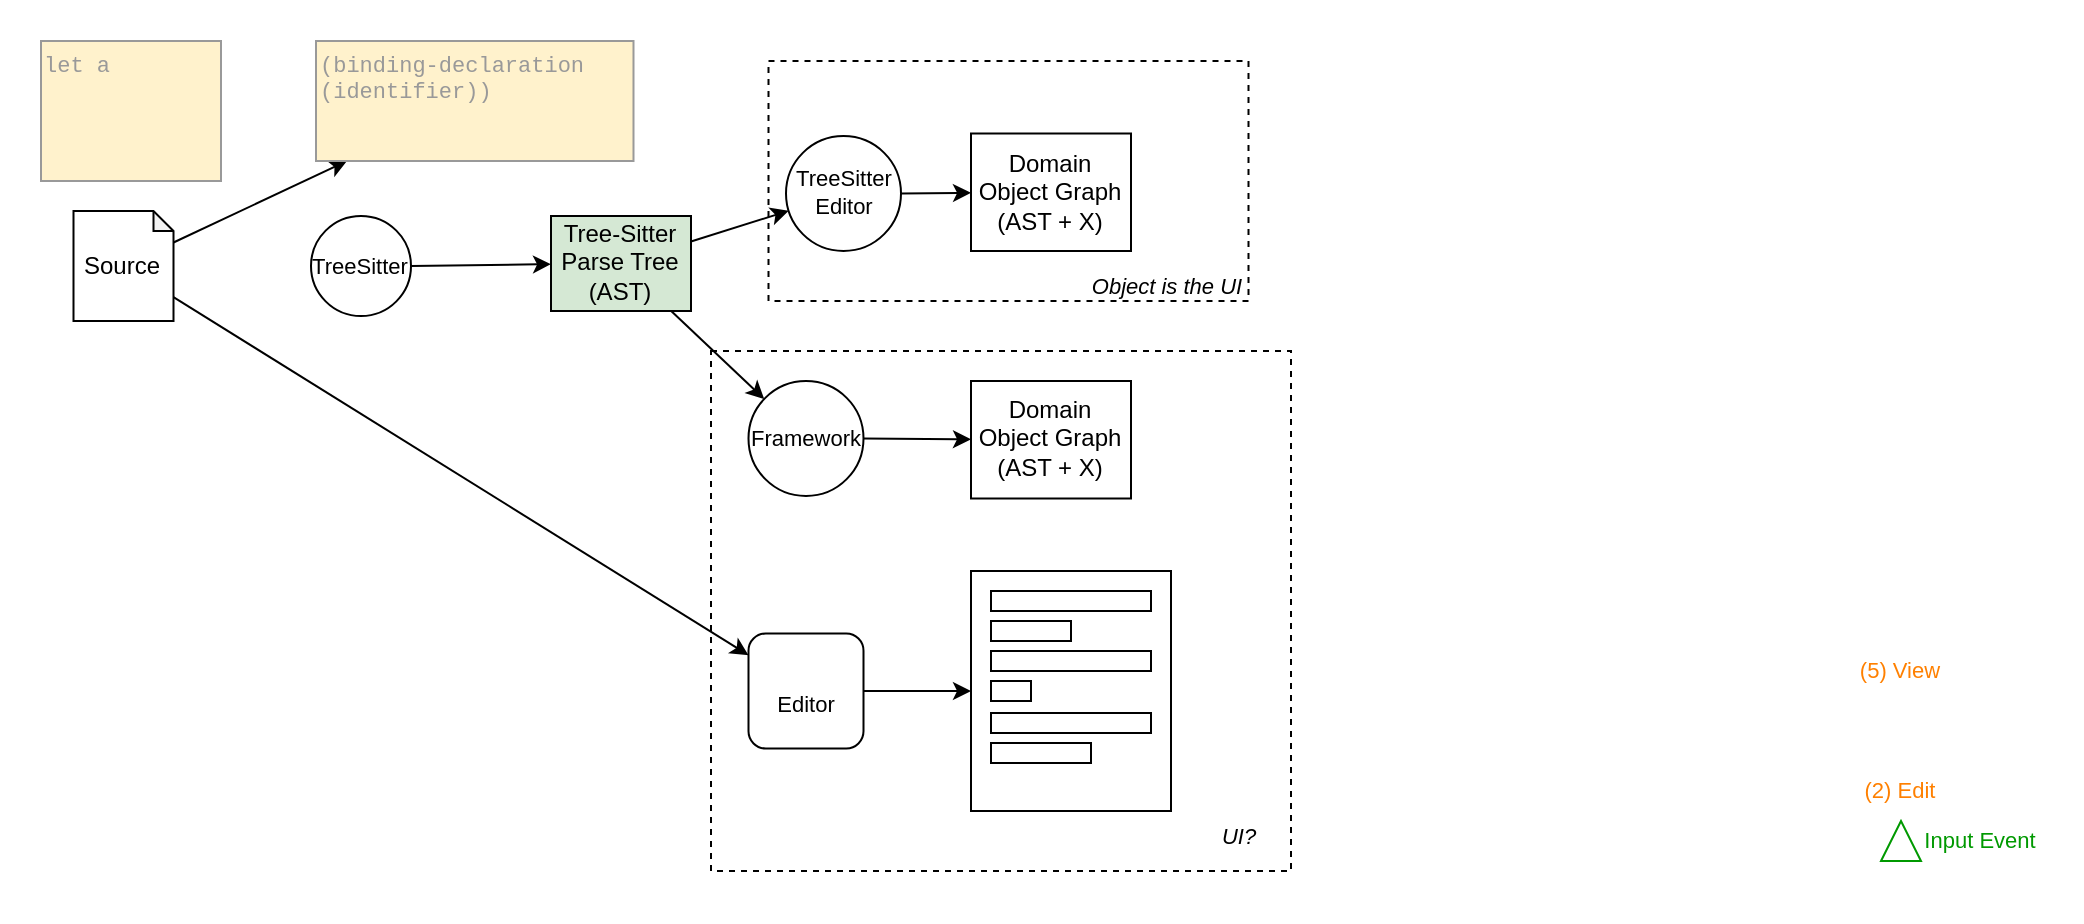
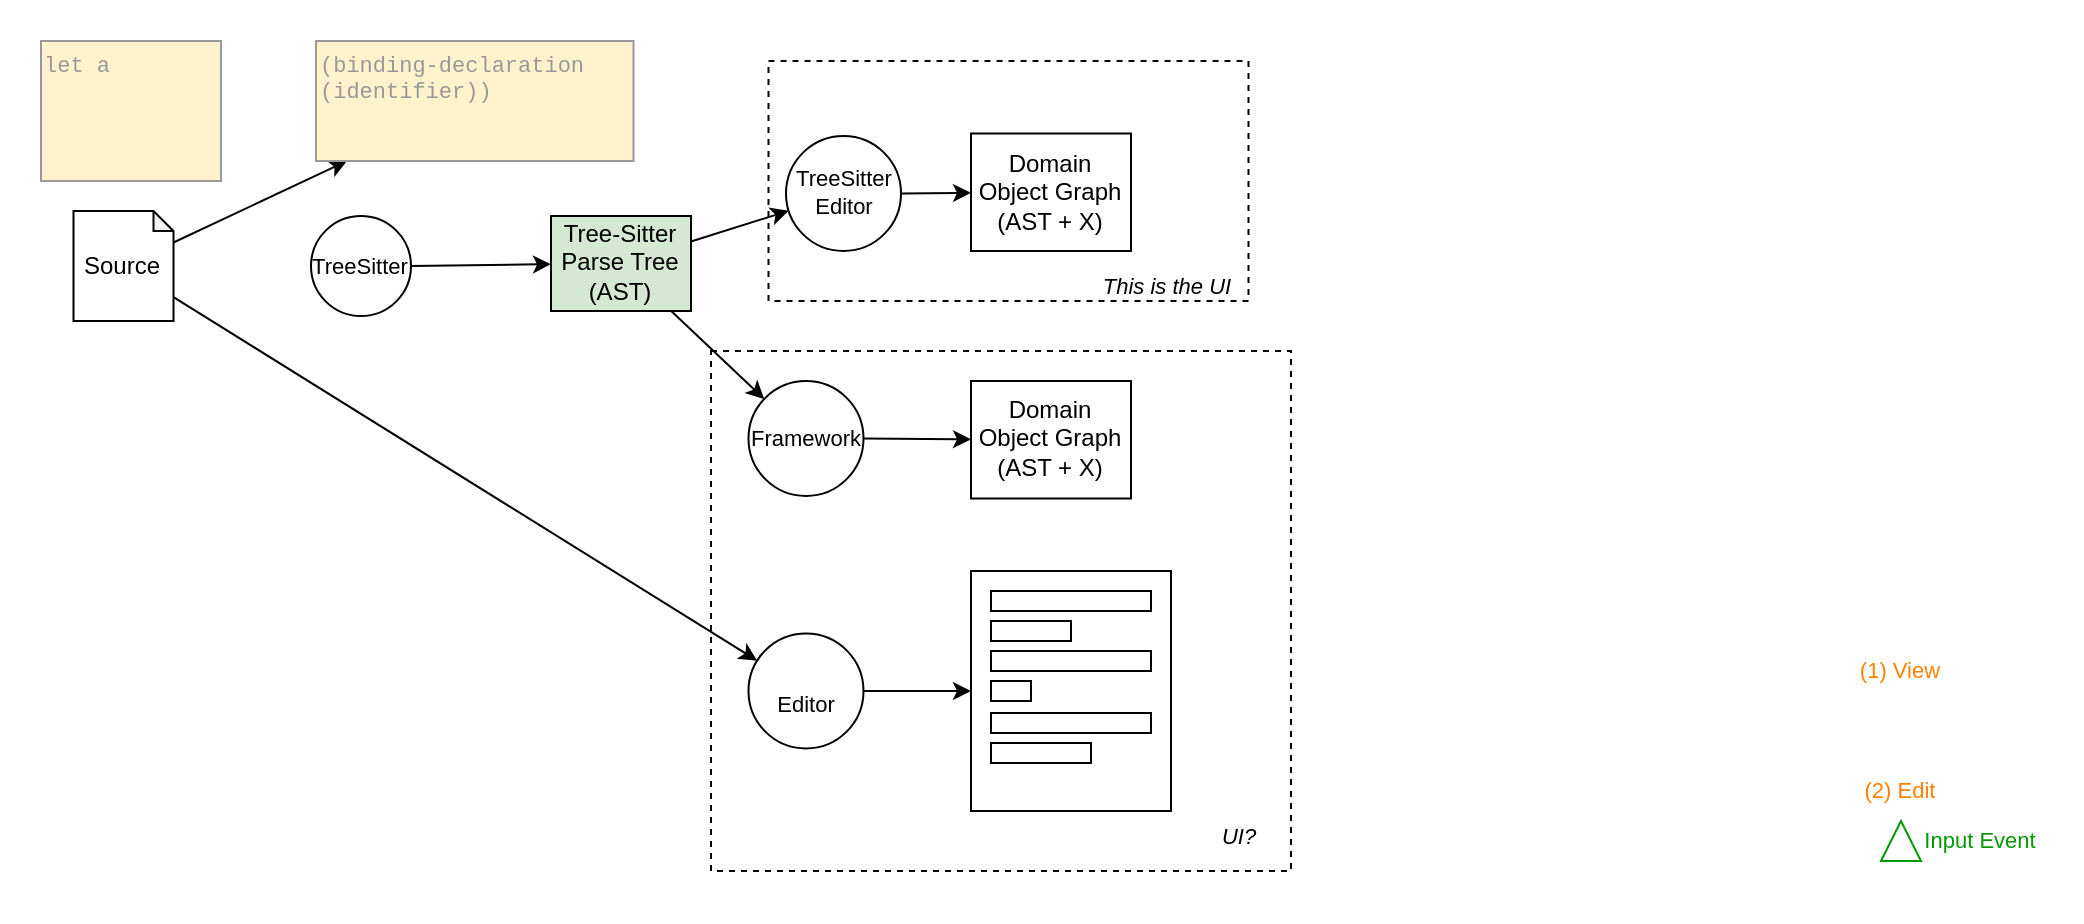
node "Object is the UI": label "Object is the UI" -> "This is the UI"
node "(5) View": label "(5) View" -> "(1) View"
node "Editor": shape rounded rectangle -> ellipse
